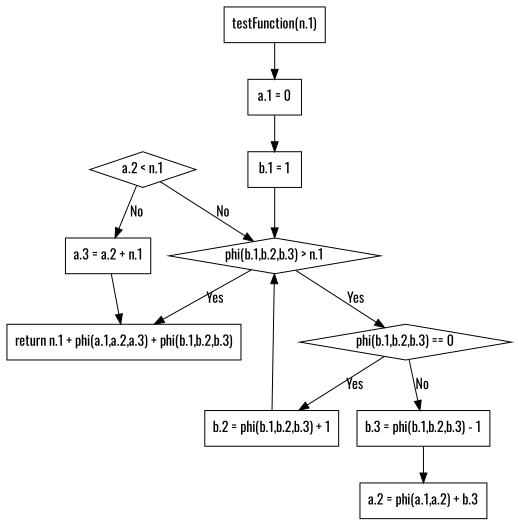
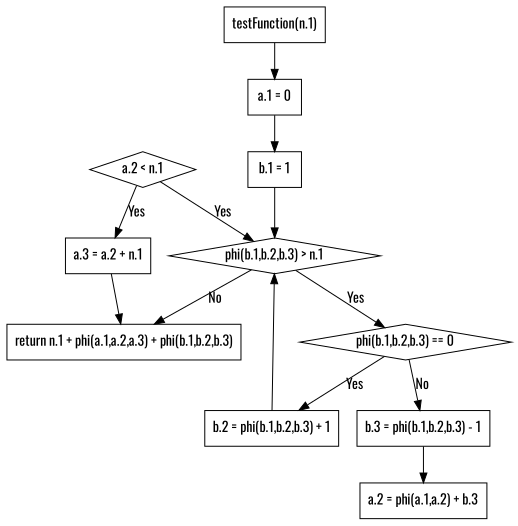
edge "a.2 < n.1" -> "a.3 = a.2 + n.1": label "No" -> "Yes"
edge "a.2 < n.1" -> "phi(b.1,b.2,b.3) > n.1": label "No" -> "Yes"
edge "phi(b.1,b.2,b.3) > n.1" -> "return n.1 + phi(a.1,a.2,a.3) + phi(b.1,b.2,b.3)": label "Yes" -> "No"
